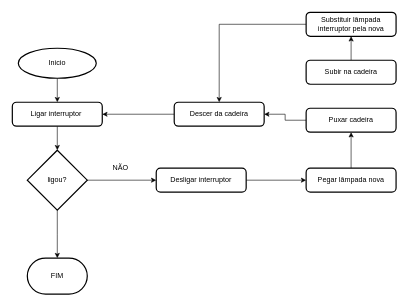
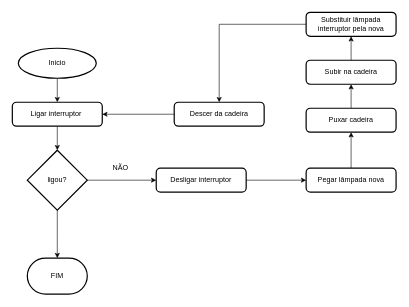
edge "Puxar cadeira" -> "Descer da cadeira": now "Puxar cadeira" -> "Subir na cadeira"
